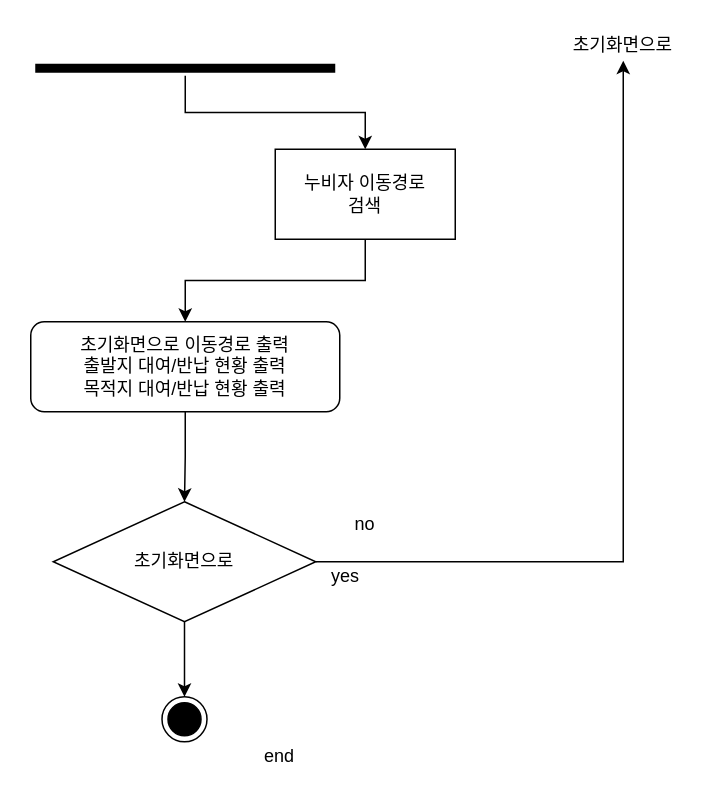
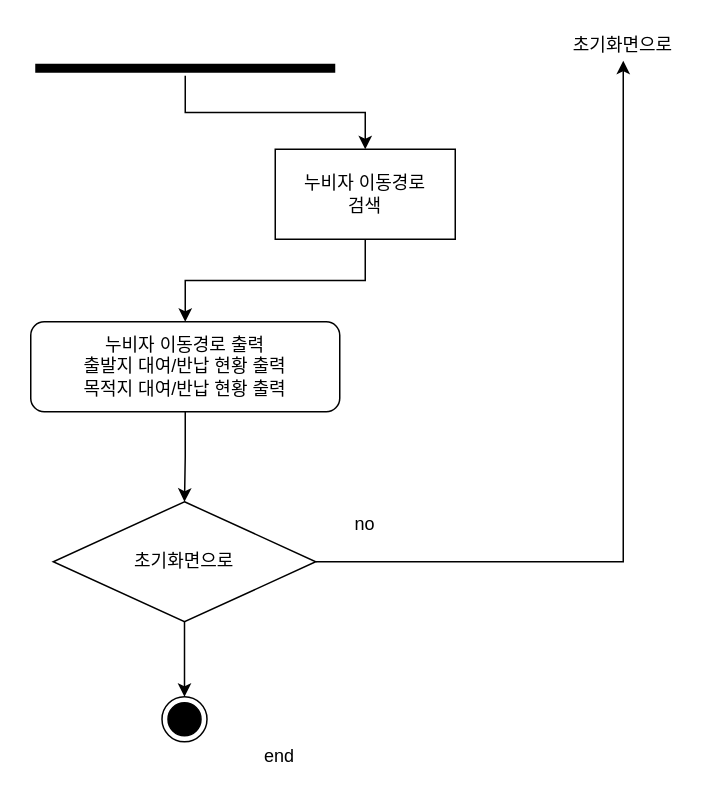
node "초기화면으로 이동경로 출력 출발지 대여/반납 현황 출력 목적지 대여/반납 현황 출력": label "초기화면으로 이동경로 출력 출발지 대여/반납 현황 출력 목적지 대여/반납 현황 출력" -> "누비자 이동경로 출력 출발지 대여/반납 현황 출력 목적지 대여/반납 현황 출력"
node "yes": removed
